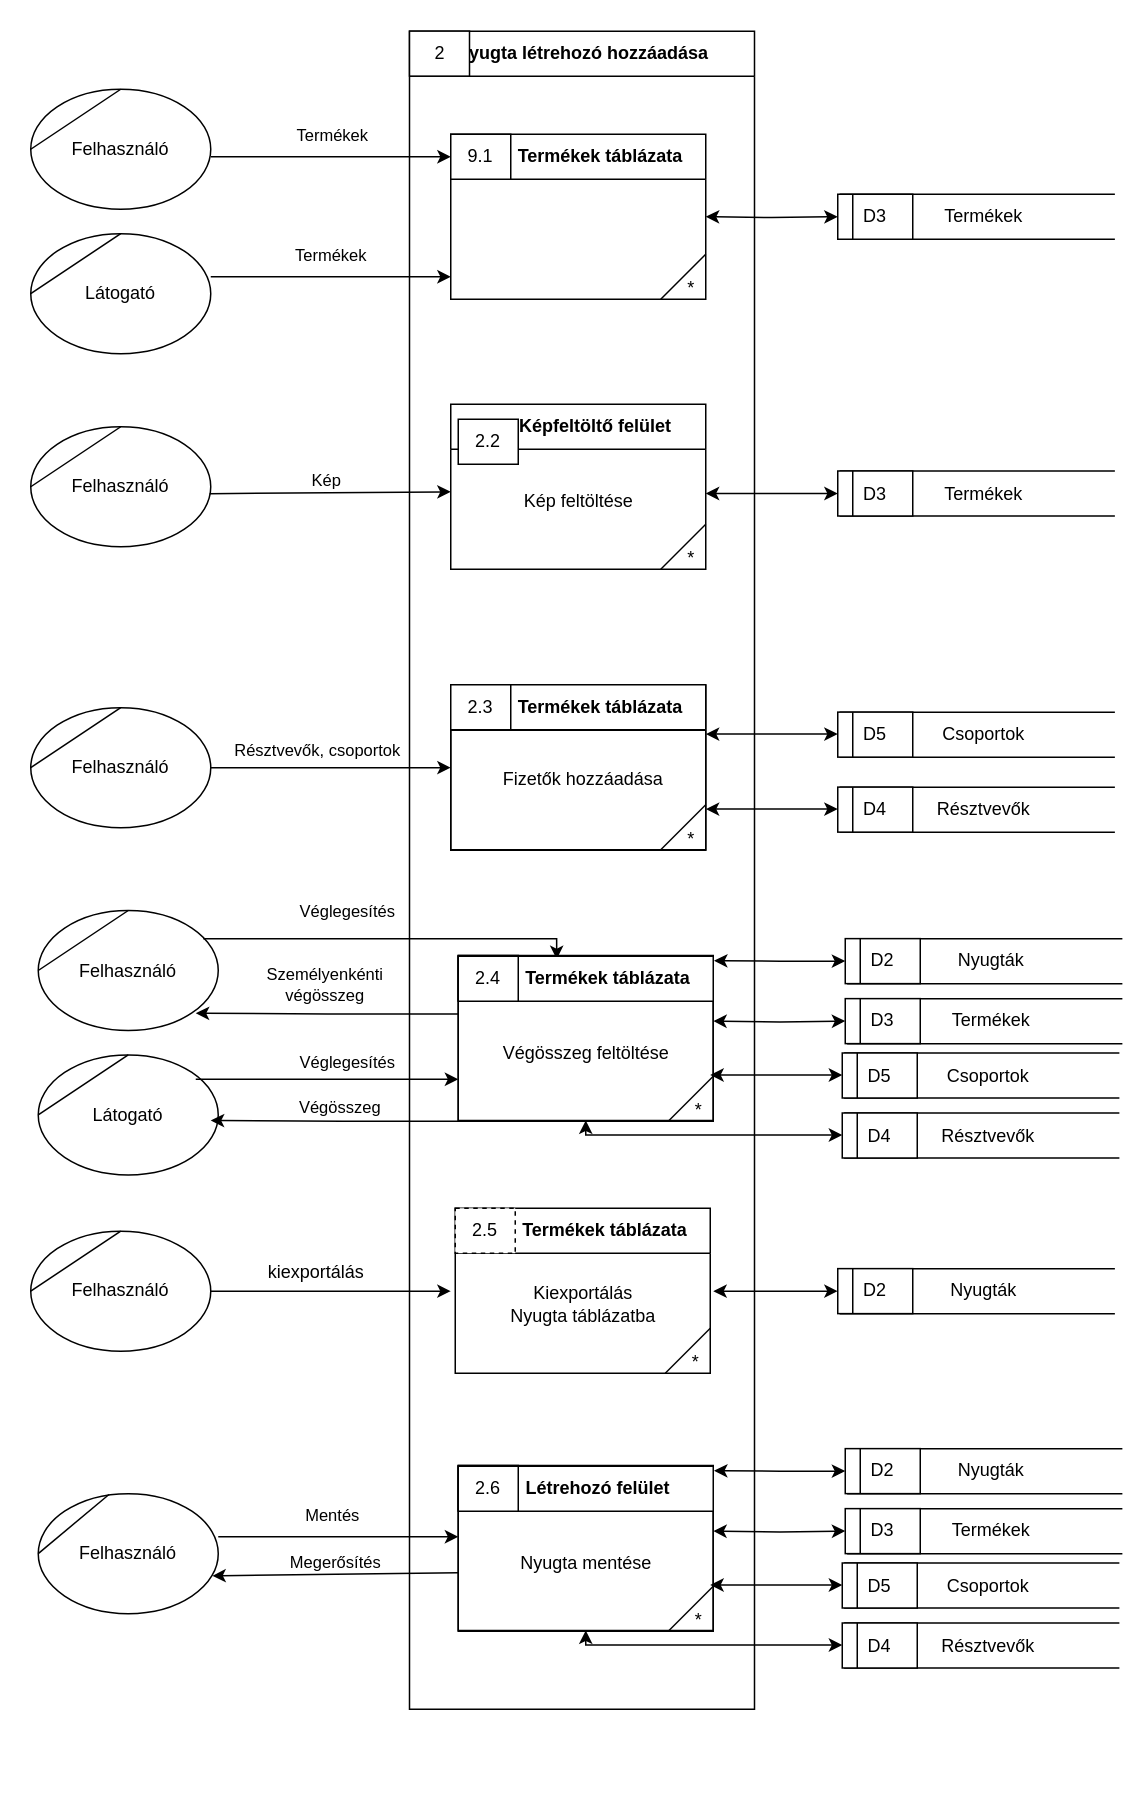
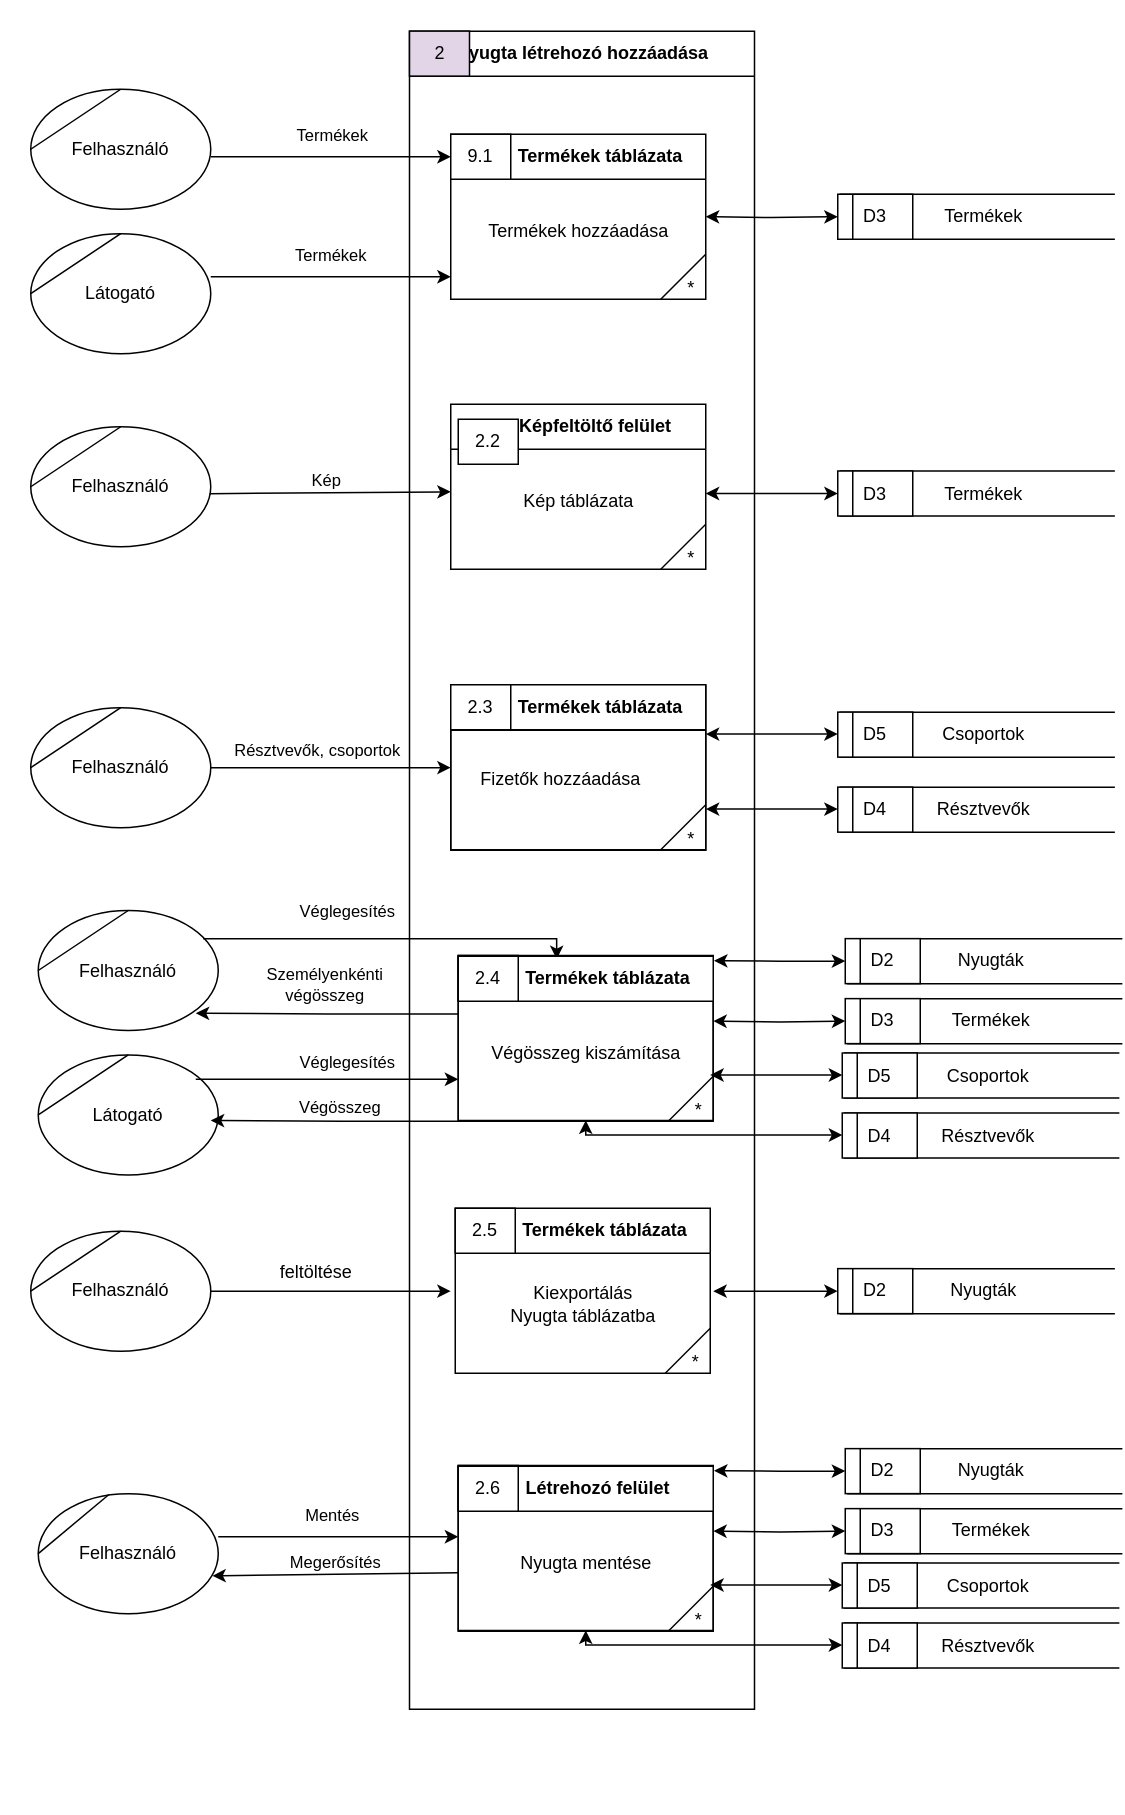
node "2": fillcolor #ffffff -> #e1d5e7
node "Termékek hozzáadása": added
node "Kép feltöltése": label "Kép feltöltése" -> "Kép táblázata"
node "Fizetők hozzáadása": moved (582, 780) -> (560, 780)
node "Végösszeg feltöltése": label "Végösszeg feltöltése" -> "Végösszeg kiszámítása"
node "2.5": style dashed -> solid
node "kiexportálás": label "kiexportálás" -> "feltöltése"
